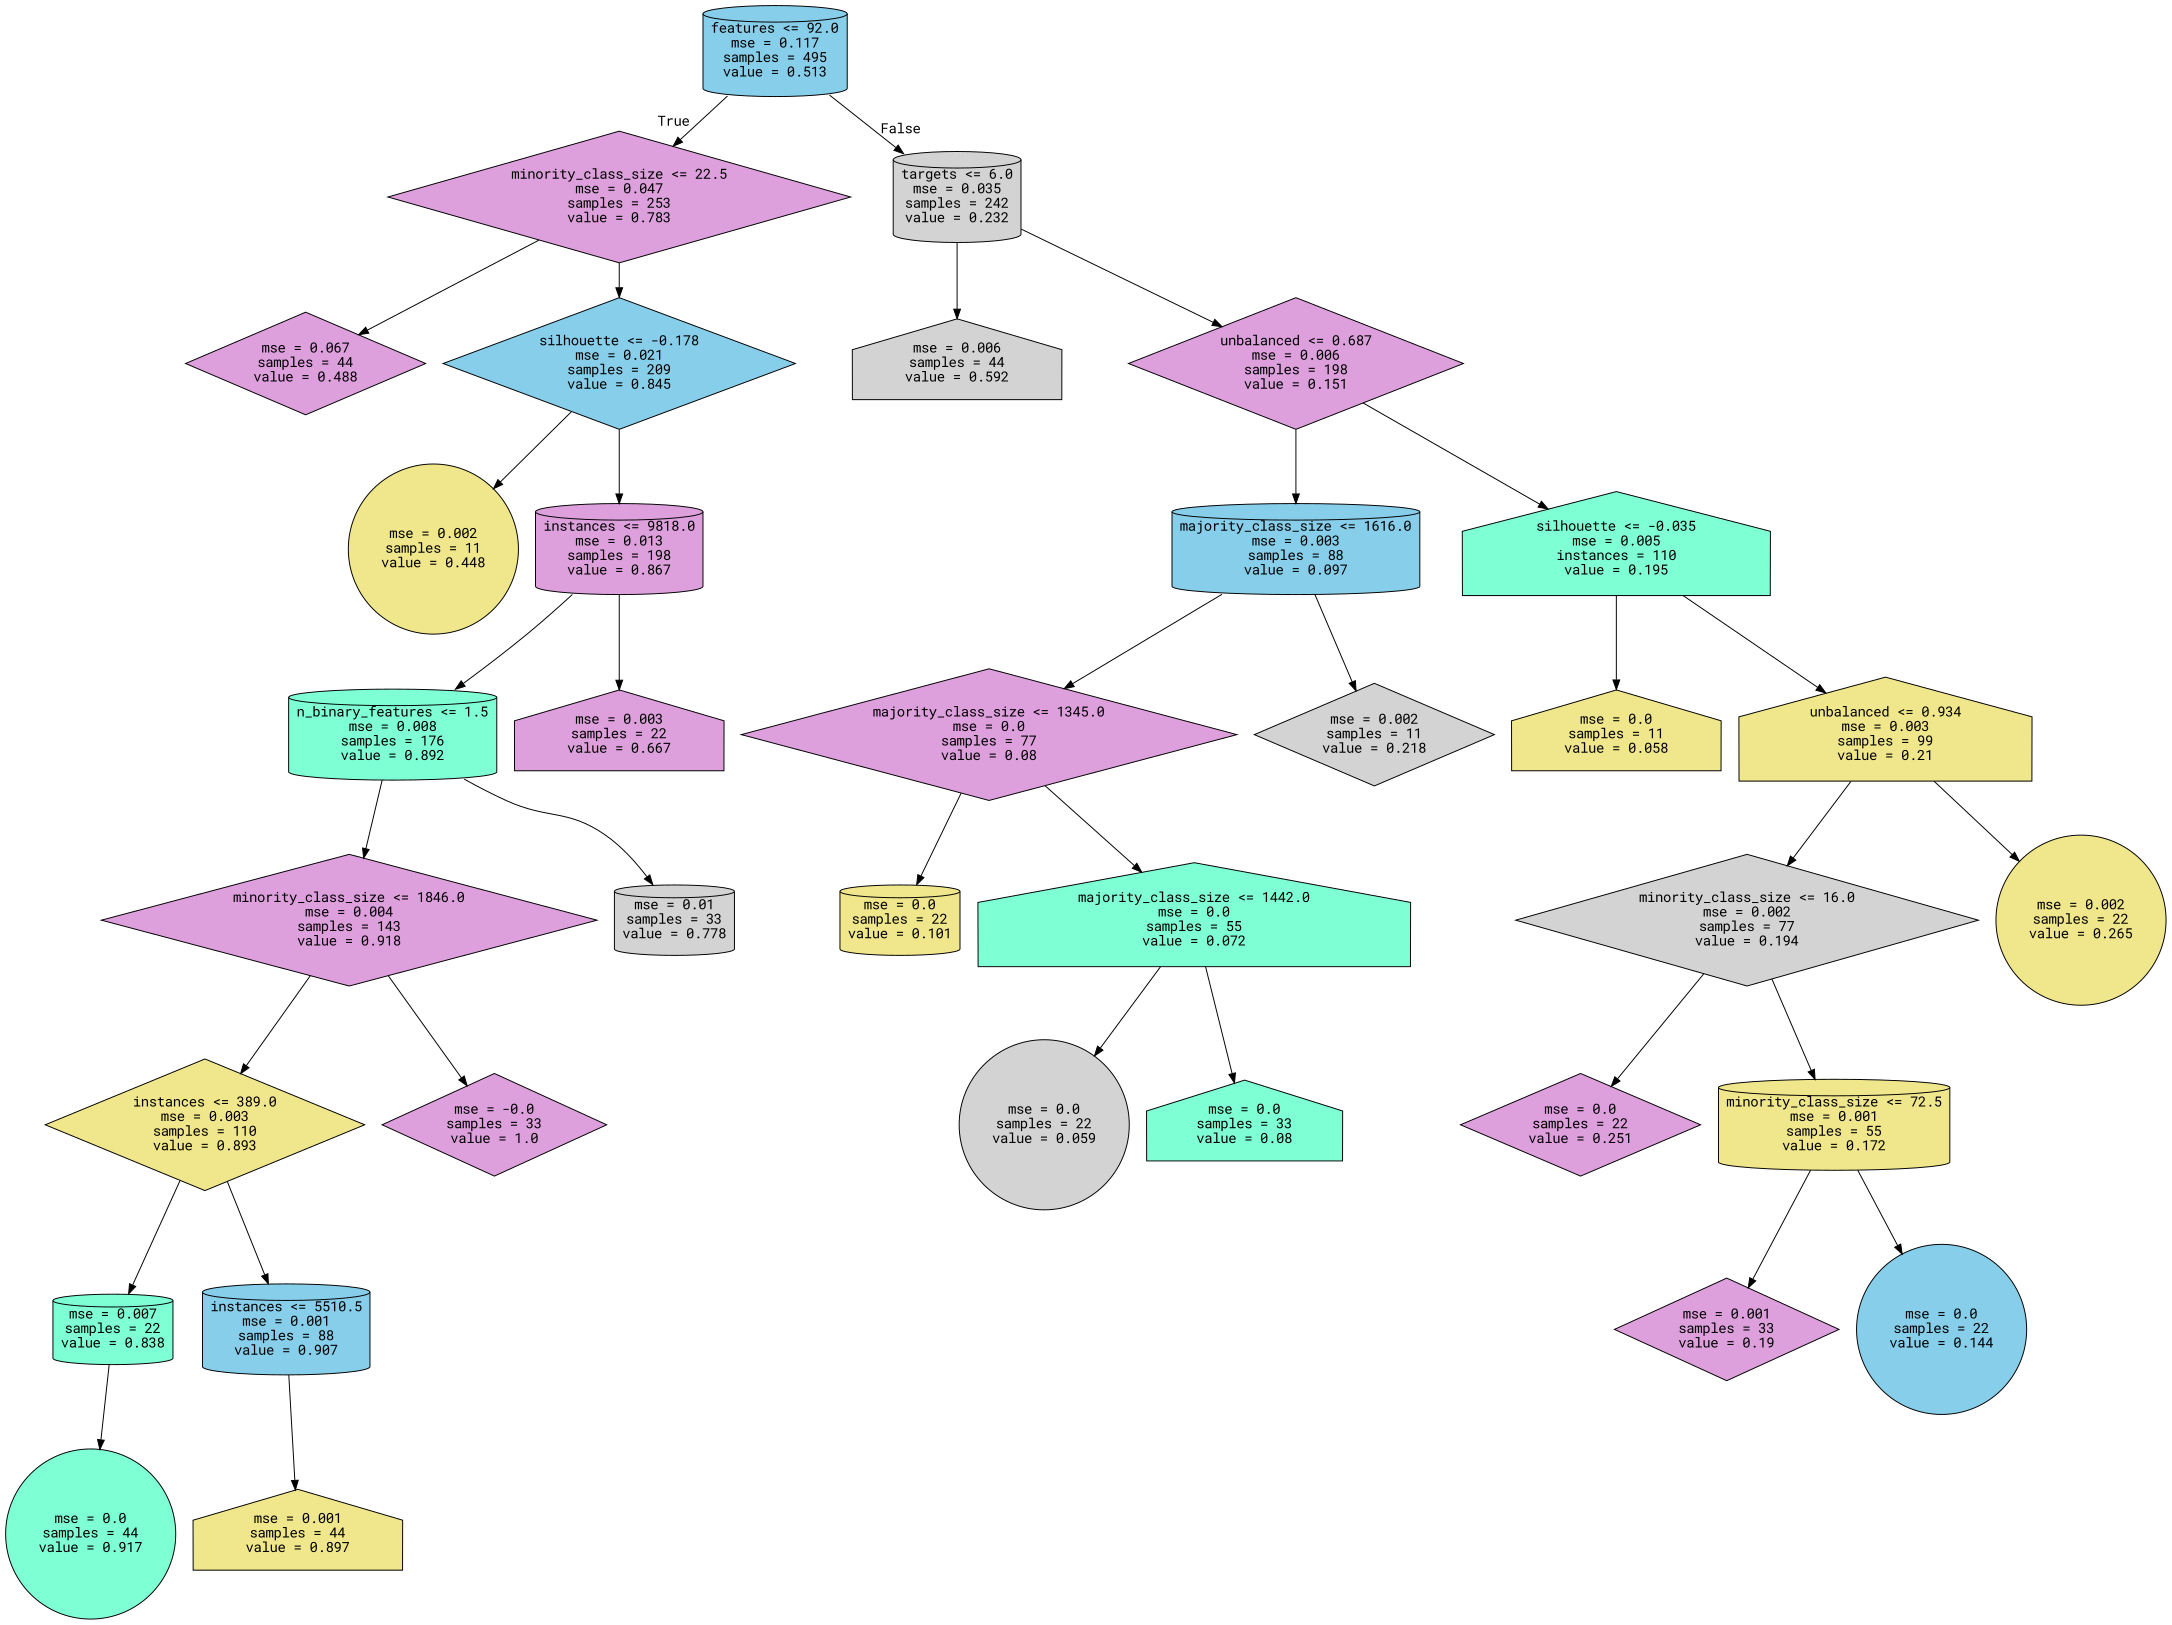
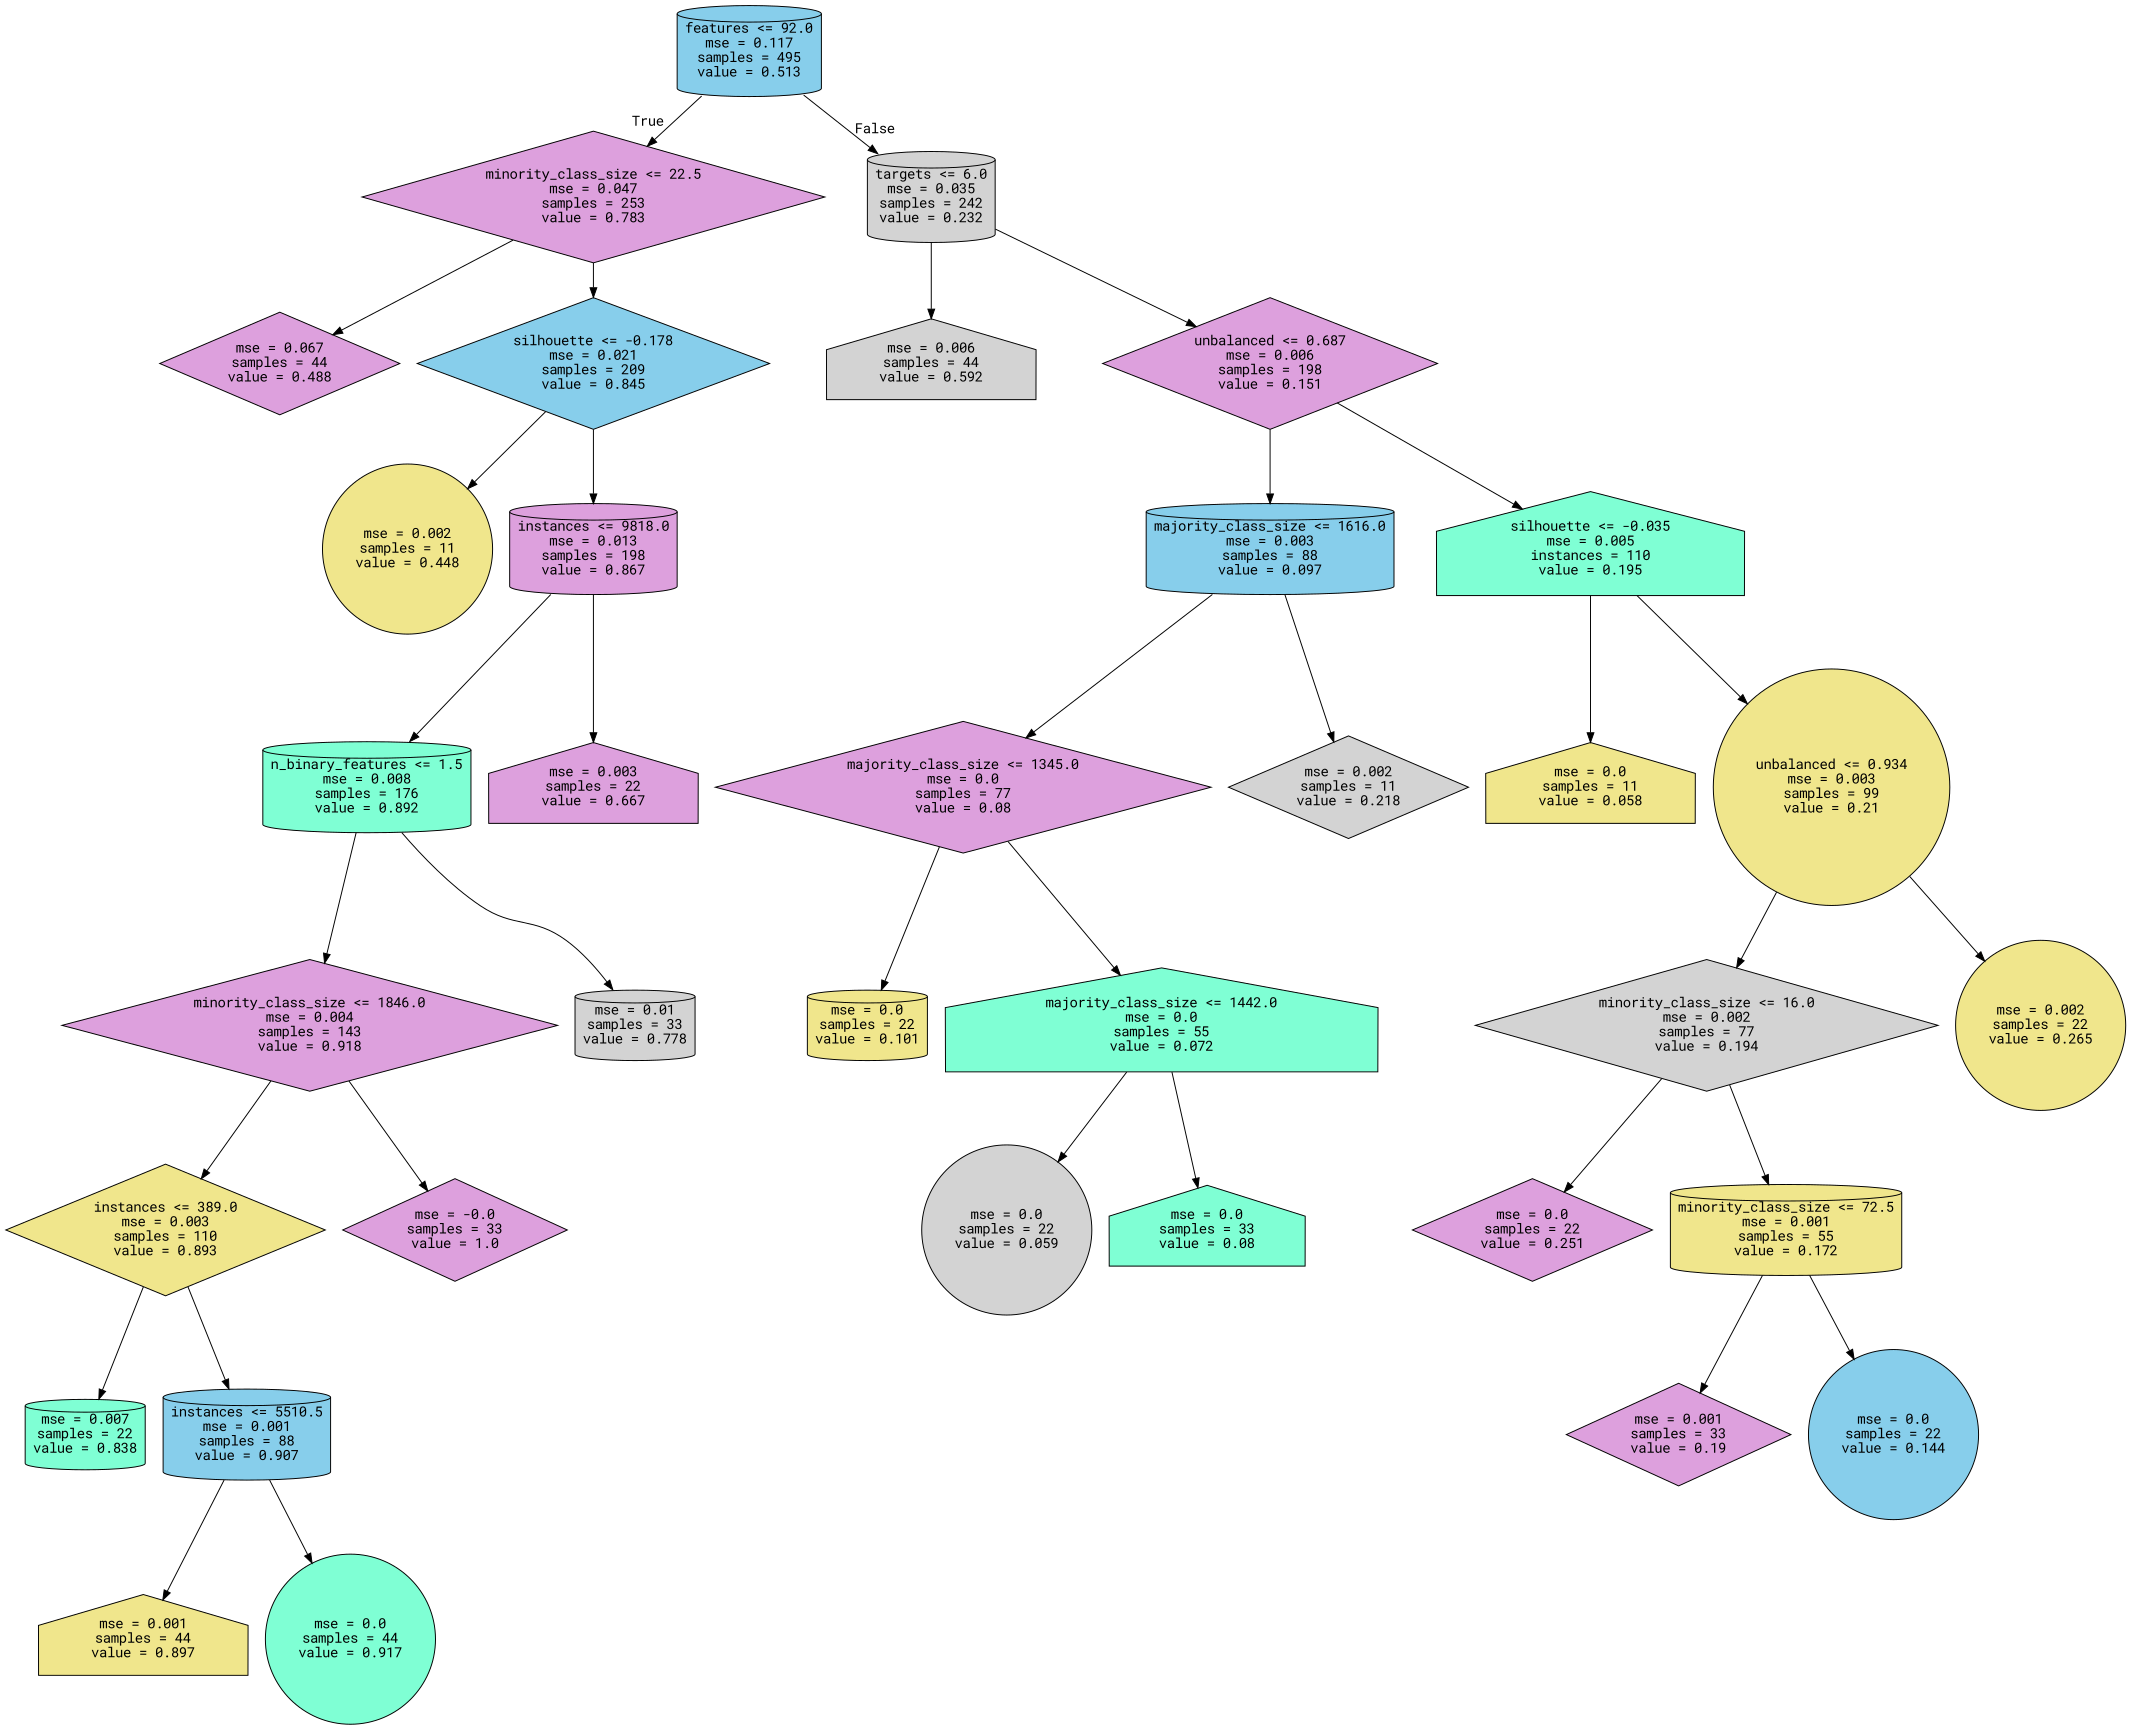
node "unbalanced <= 0.934 mse = 0.003 samples = 99 value = 0.21": shape house -> circle
edge "mse = 0.007 samples = 22 value = 0.838" -> "mse = 0.0 samples = 44 value = 0.917": now "instances <= 5510.5 mse = 0.001 samples = 88 value = 0.907" -> "mse = 0.0 samples = 44 value = 0.917"
